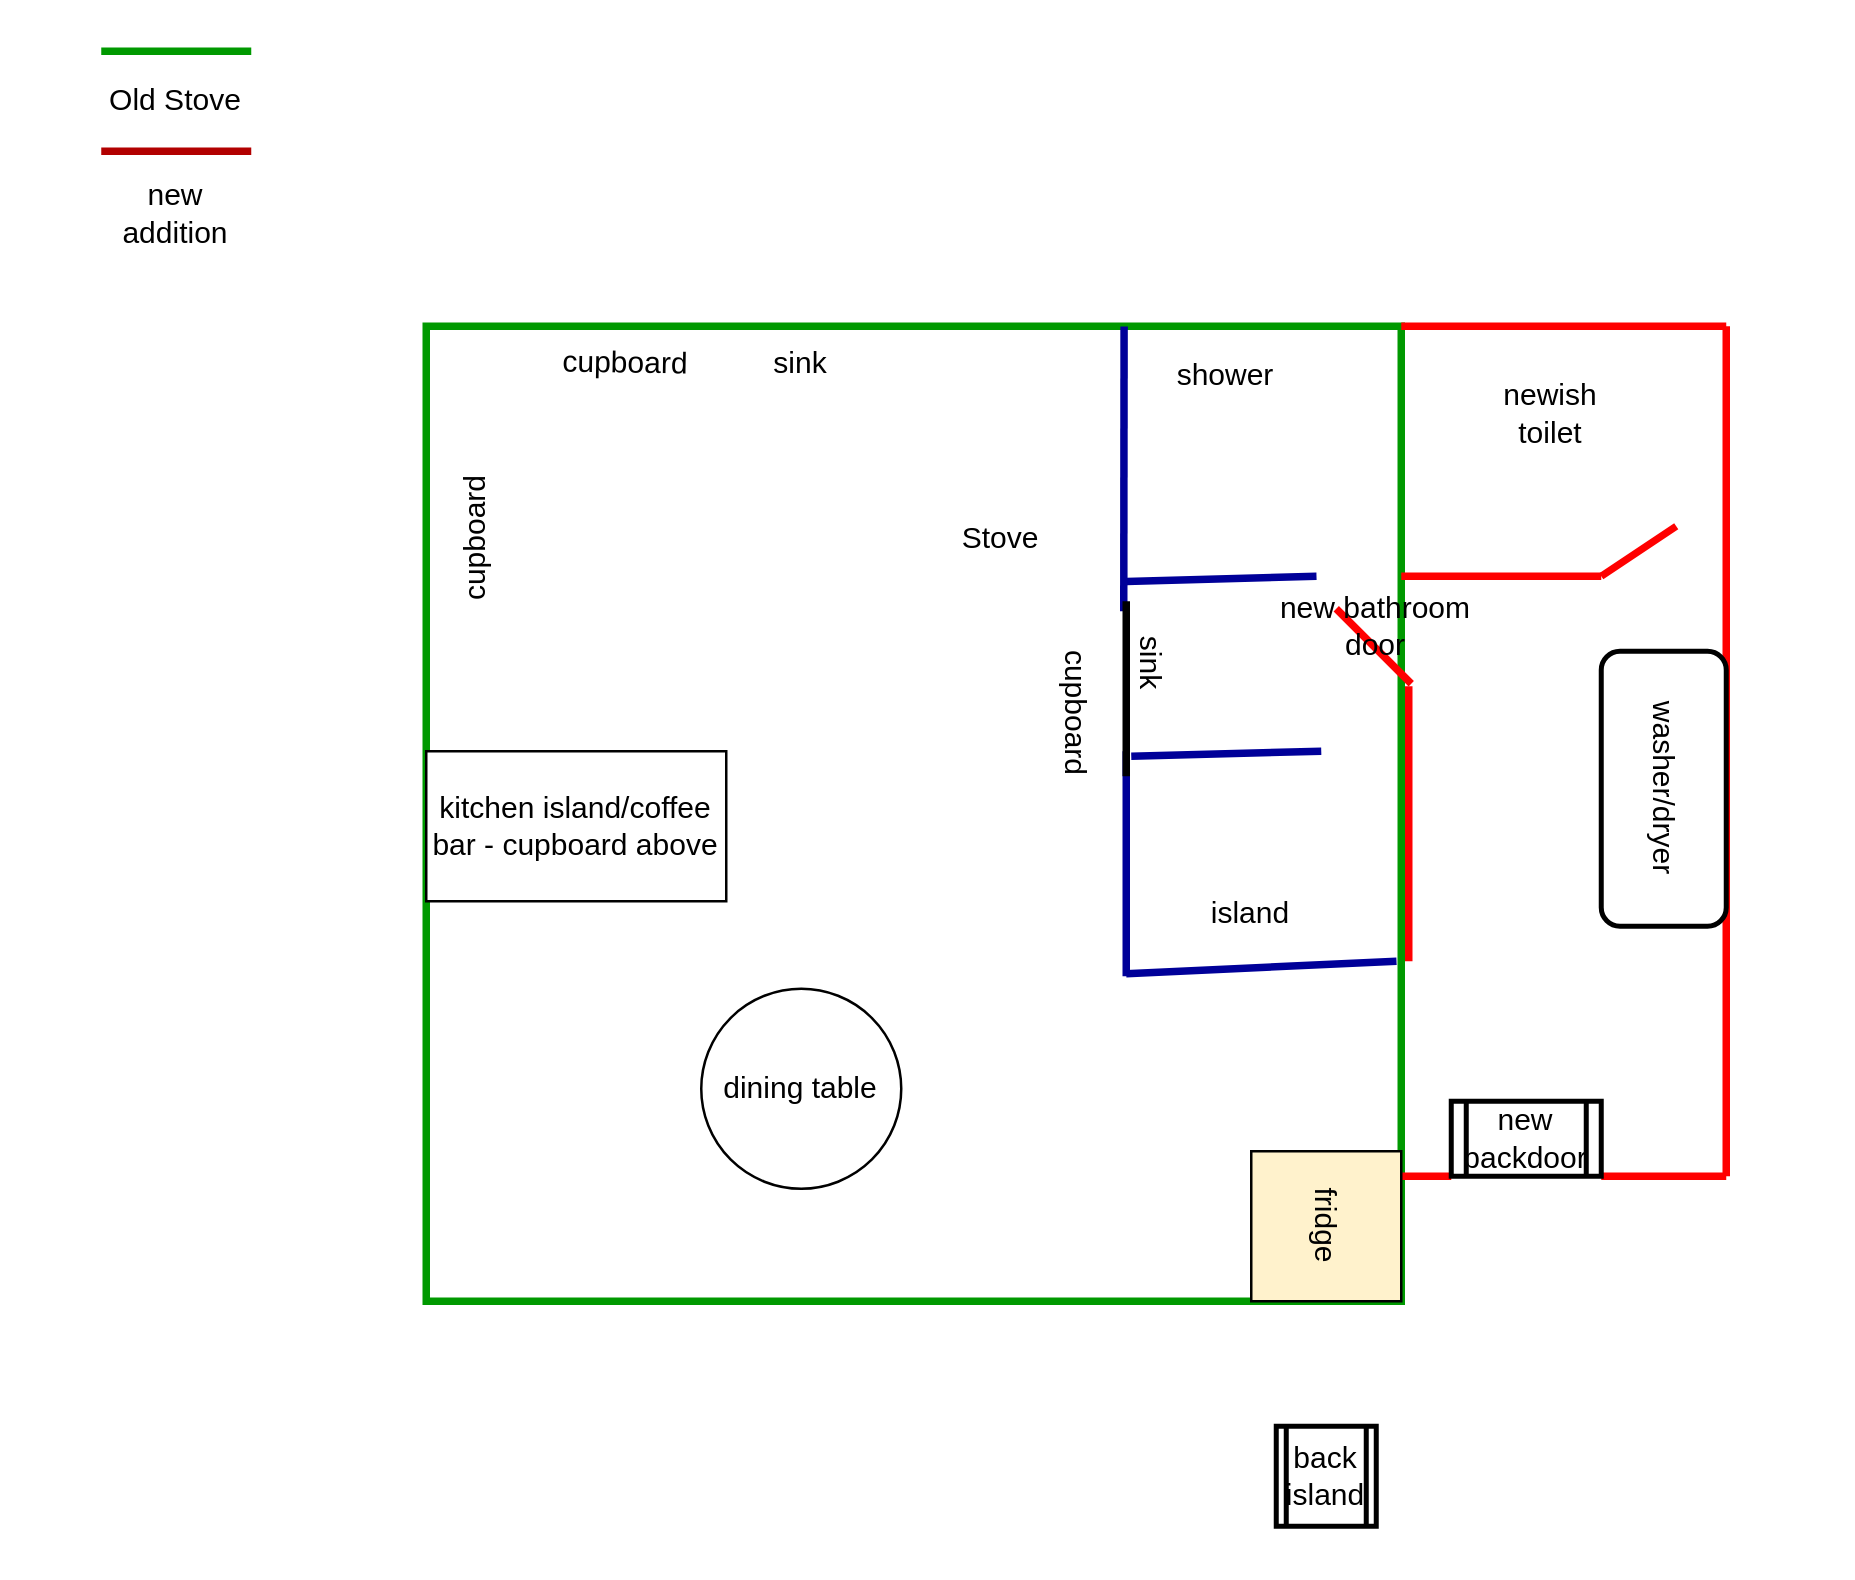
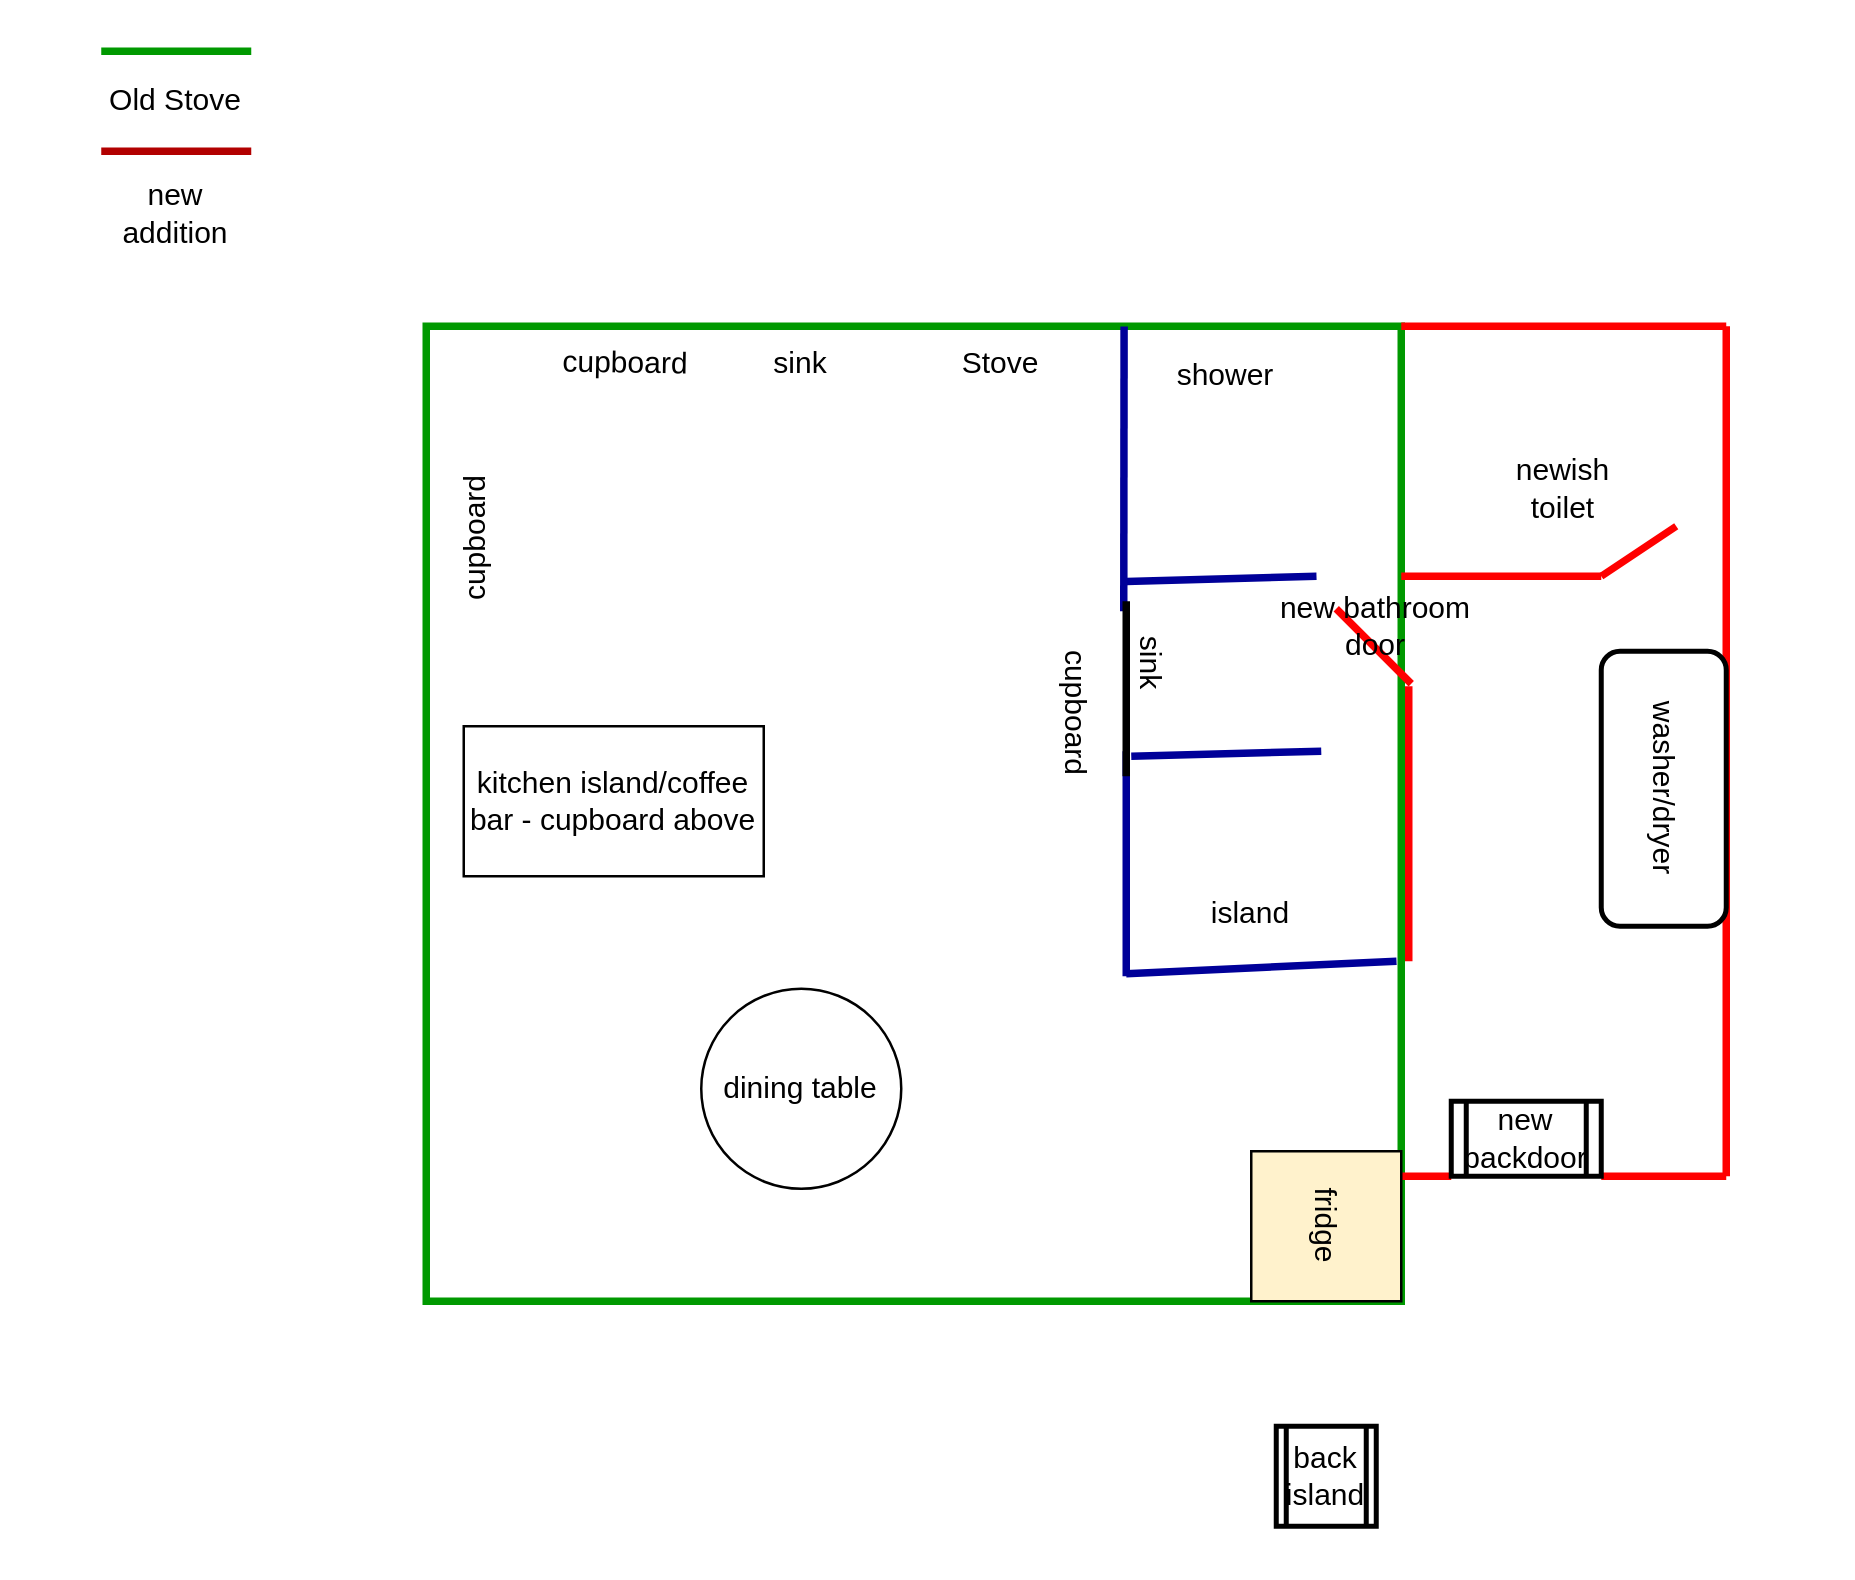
node "newish toilet": moved (1551, 414) -> (1564, 489)
node "Stove": moved (1001, 539) -> (1001, 364)
node "kitchen island/coffee bar - cupboard above": moved (576, 826) -> (614, 801)
